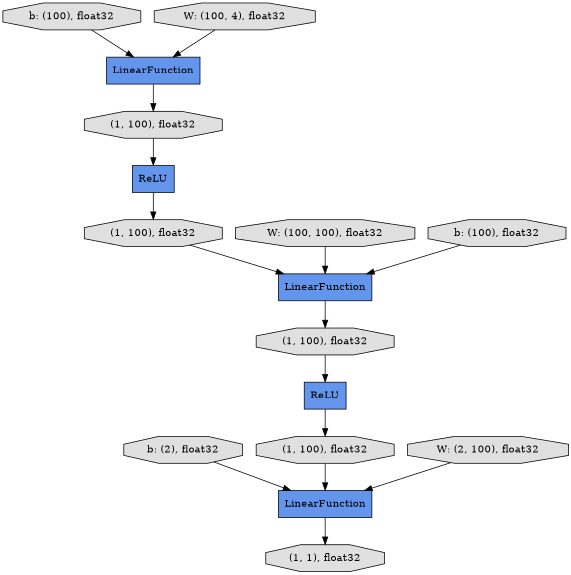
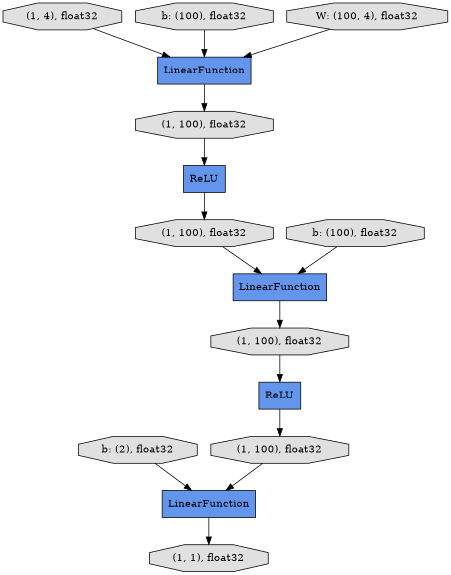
node "(1, 4), float32": added
node "W: (100, 100), float32": removed
node "W: (2, 100), float32": removed
